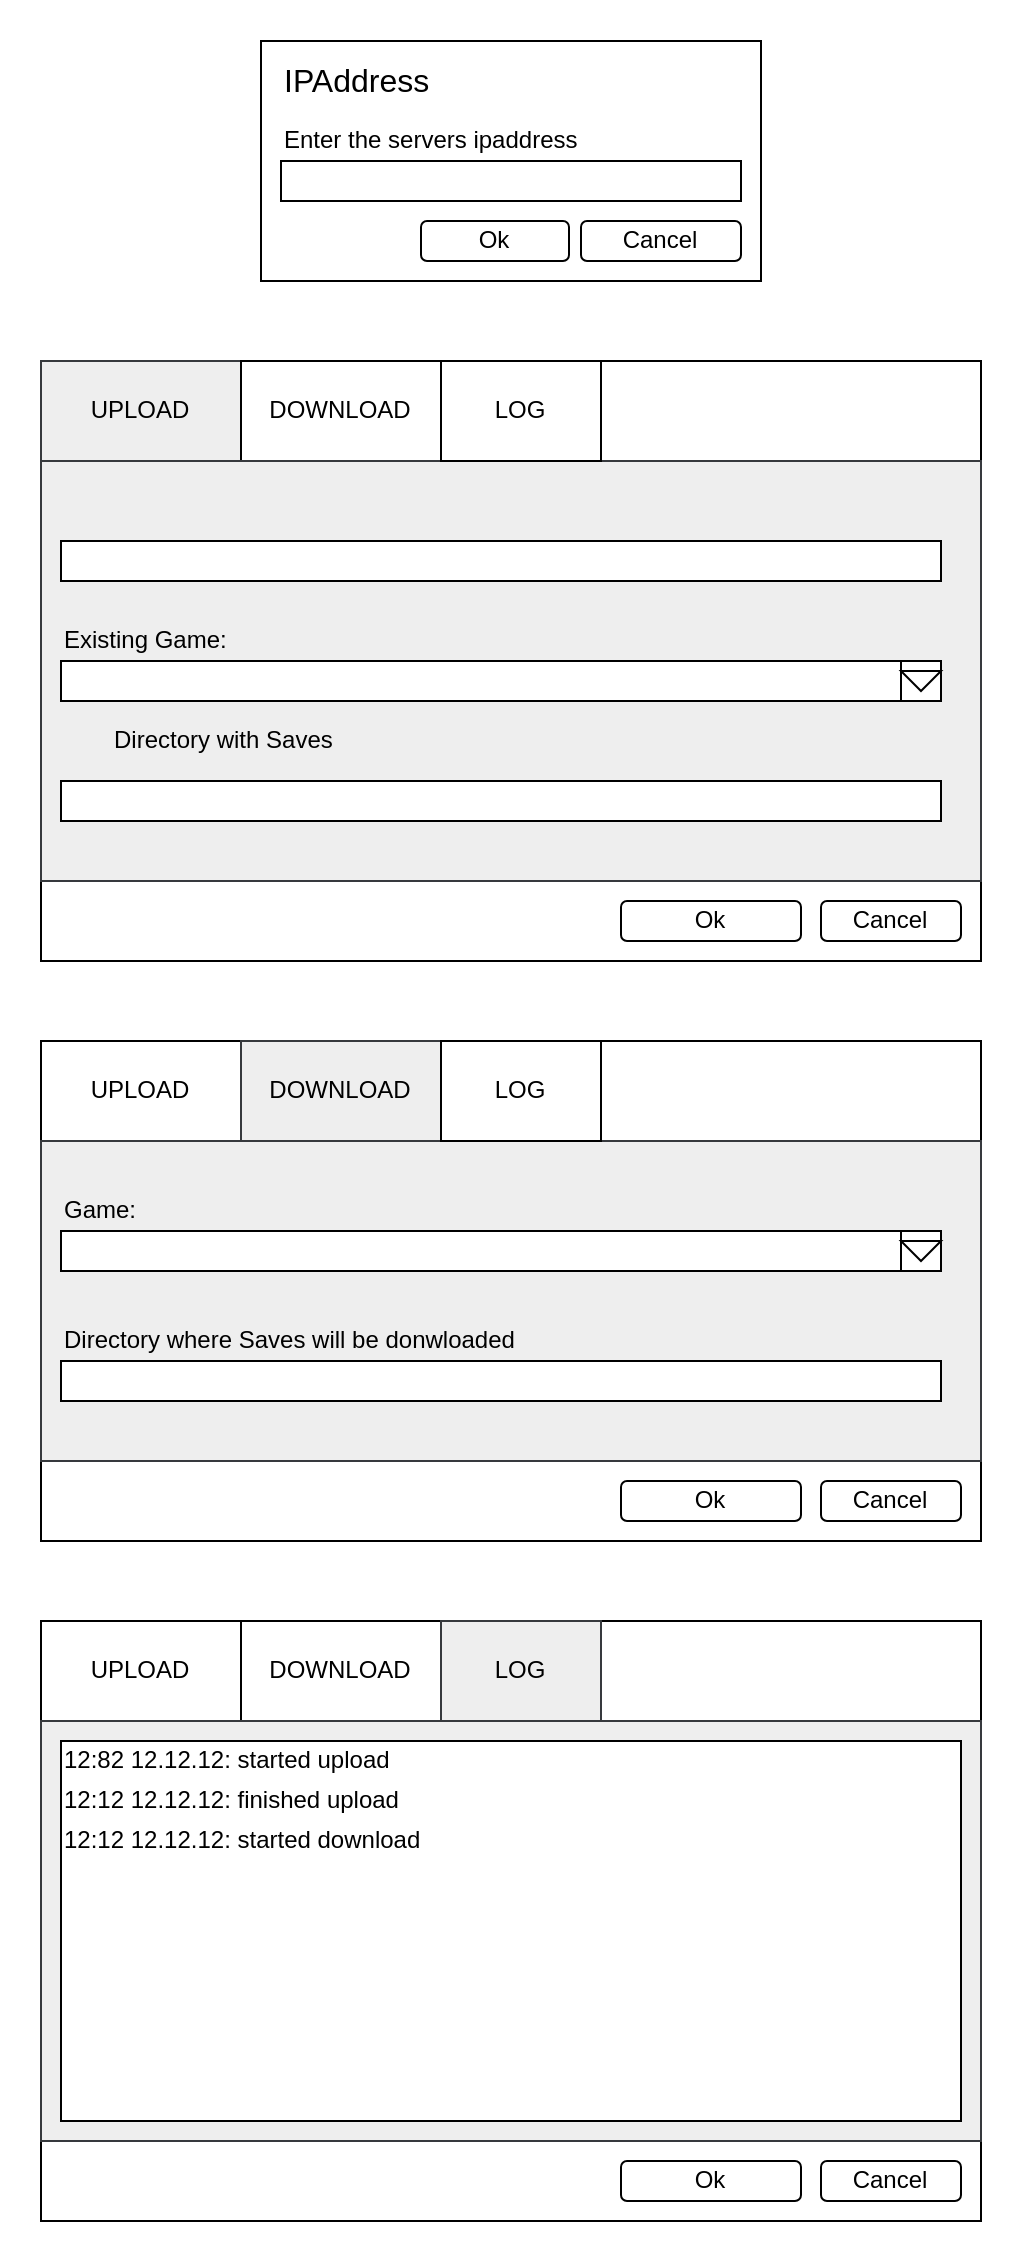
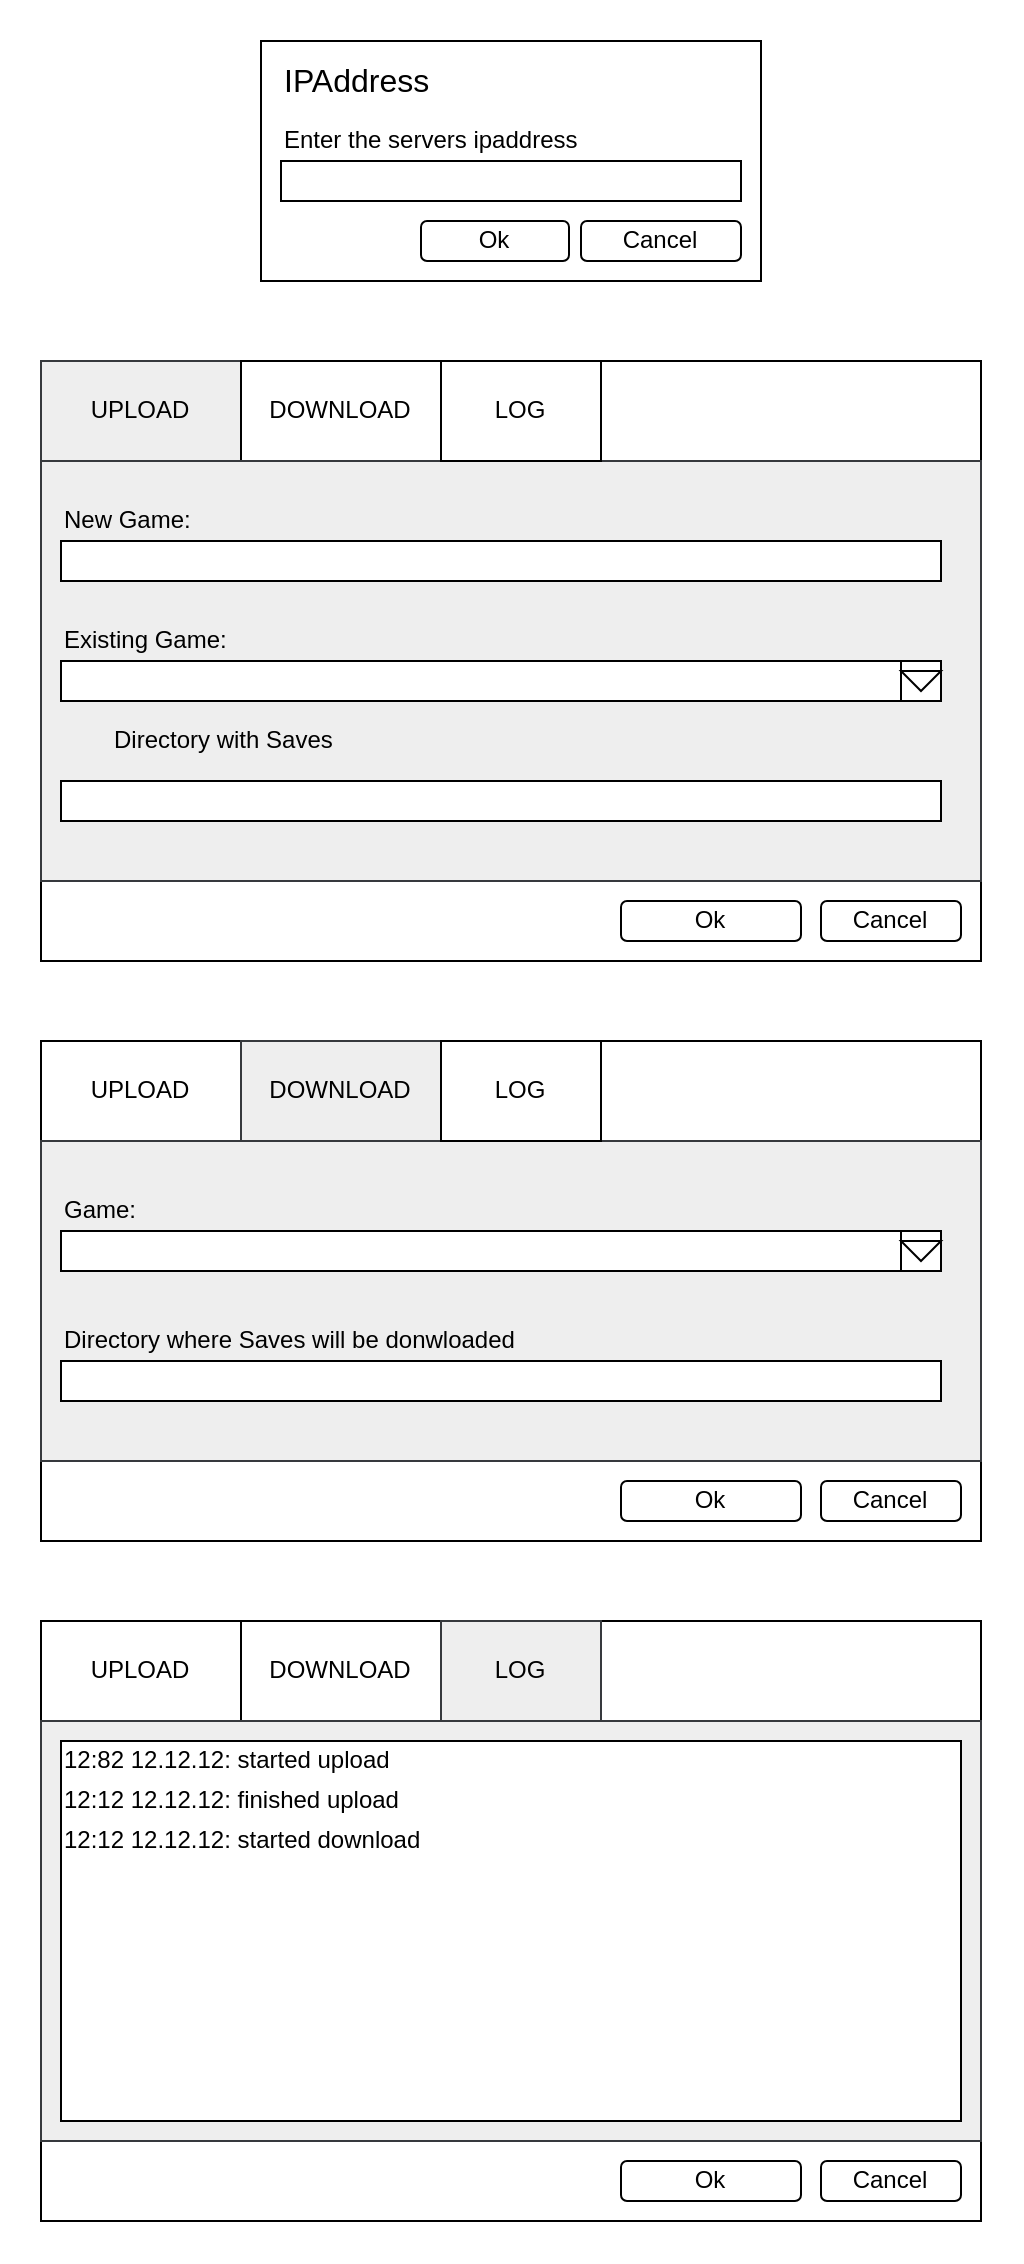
node "New Game:": added
